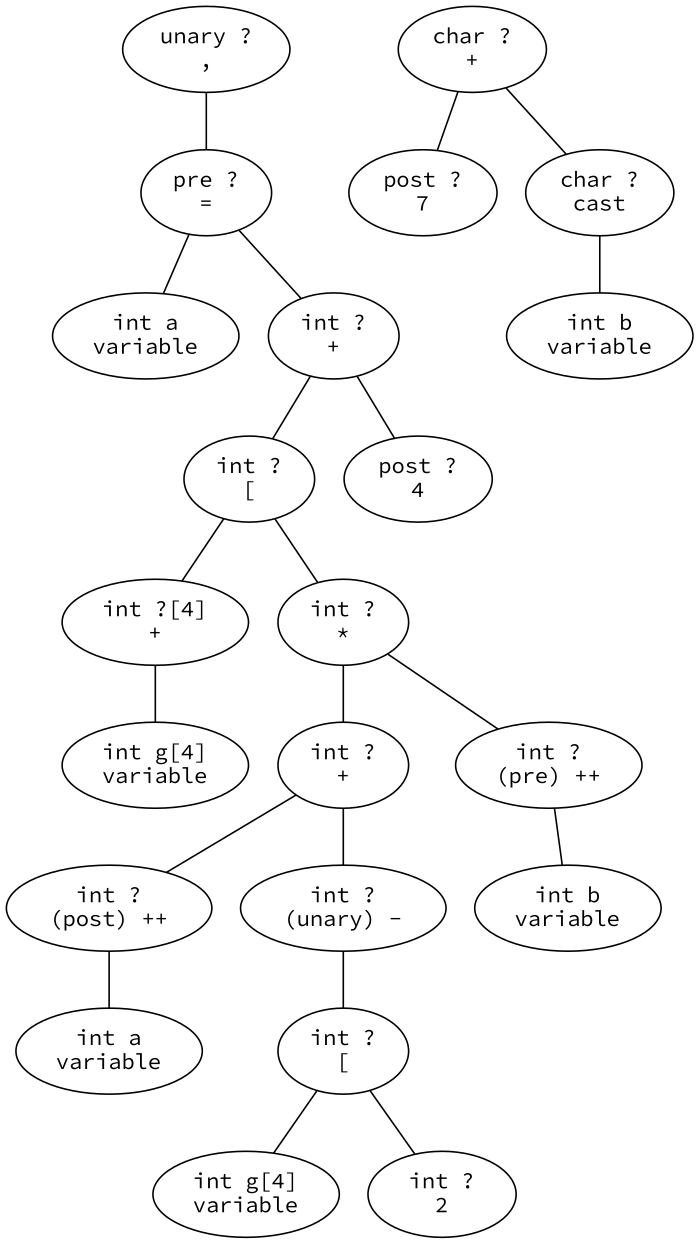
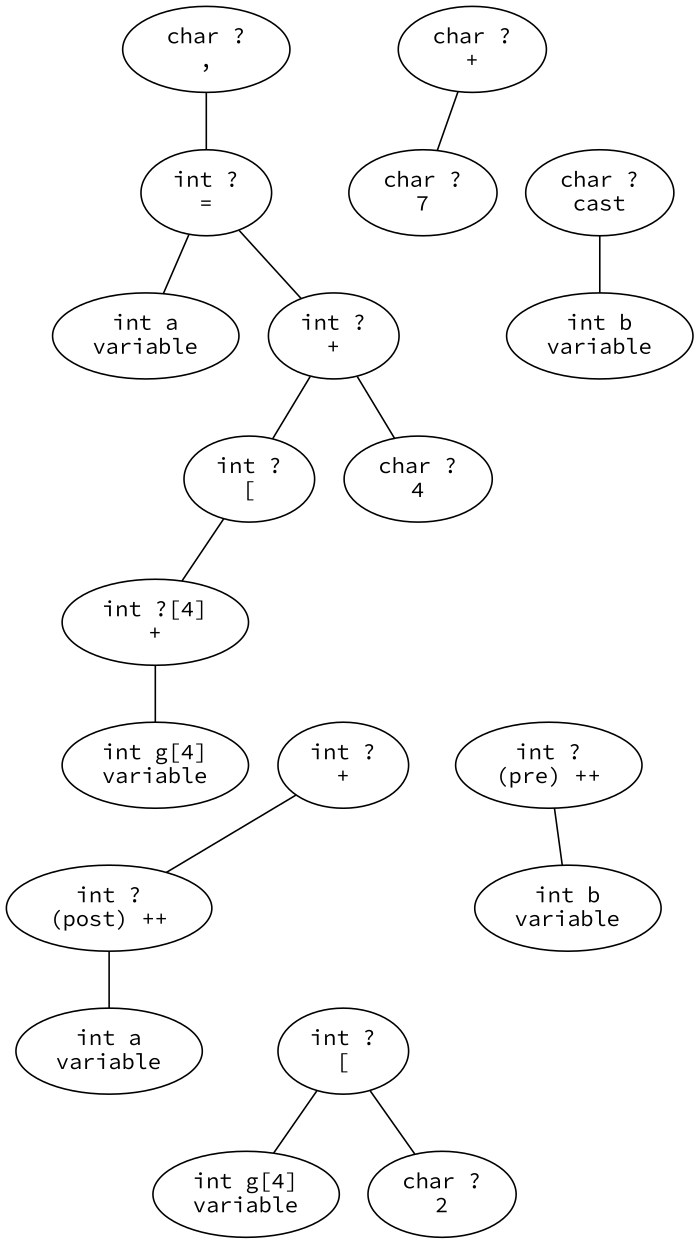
node "unary ? ,": label "unary ? ," -> "char ? ,"
edge "char ? +" -- "char ? cast": removed
node "pre ? =": label "pre ? =" -> "int ? ="
node "post ? 7": label "post ? 7" -> "char ? 7"
node "post ? 4": label "post ? 4" -> "char ? 4"
node "int ? *": removed
node "int ? (unary) -": removed
node "int ? 2": label "int ? 2" -> "char ? 2"
